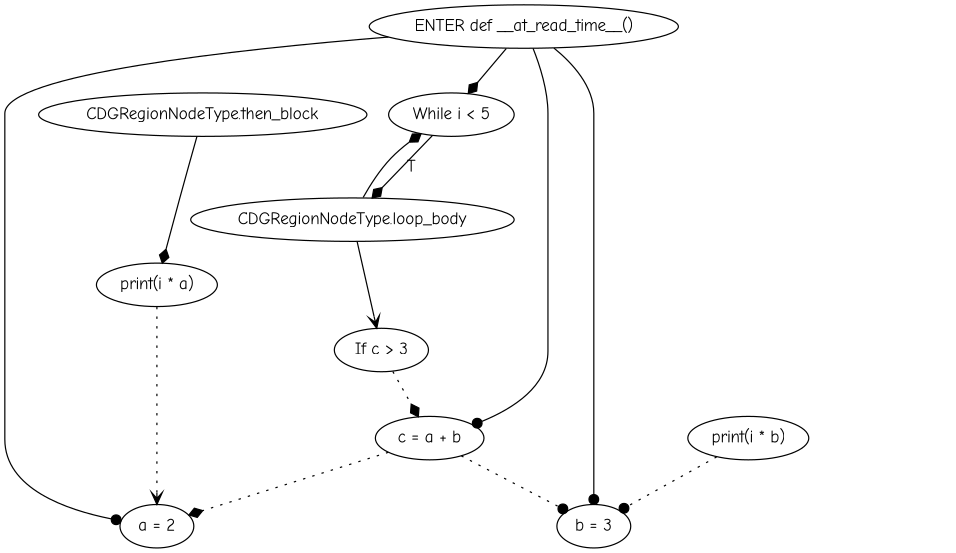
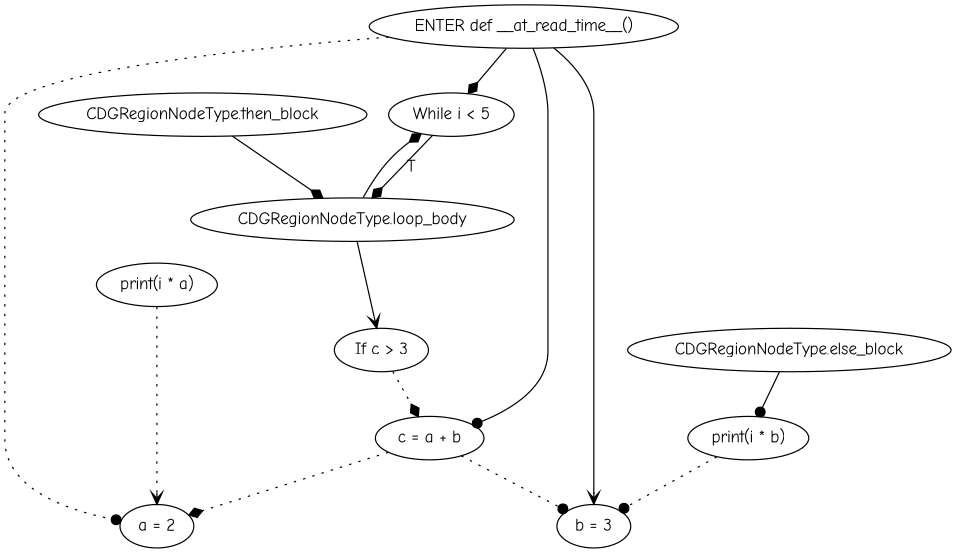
edge "ENTER def __at_read_time__()" -> "a = 2": style solid -> dotted
edge "CDGRegionNodeType.then_block" -> "print(i * a)": now "CDGRegionNodeType.then_block" -> "CDGRegionNodeType.loop_body"
edge "ENTER def __at_read_time__()" -> "b = 3": arrowhead dot -> vee
node "CDGRegionNodeType.else_block": added
